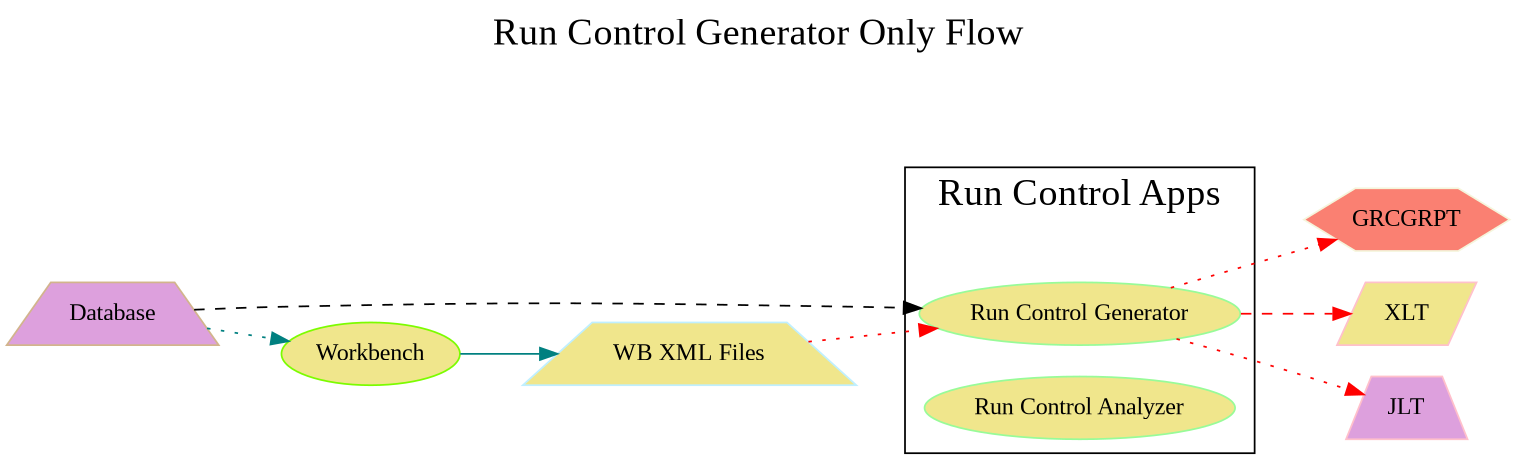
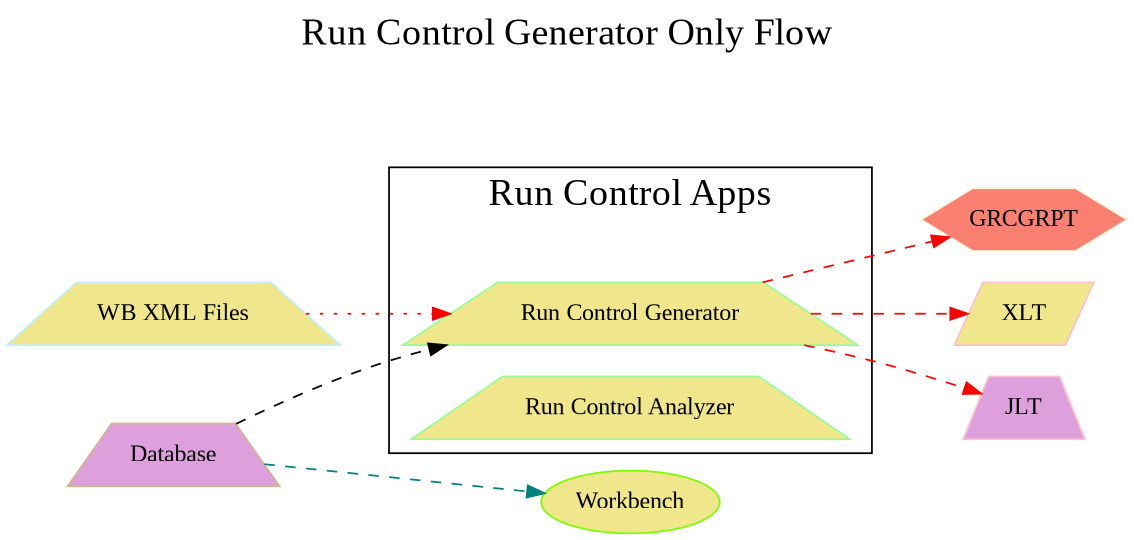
edge "Run Control Generator" -> "GRCGRPT": style dotted -> dashed
node "Run Control Generator": shape ellipse -> trapezium
edge "Database" -> "Workbench": style dotted -> dashed
edge "Workbench" -> "WB XML Files": removed
edge "Run Control Generator" -> "JLT": style dotted -> dashed
node "Run Control Analyzer": shape ellipse -> trapezium
